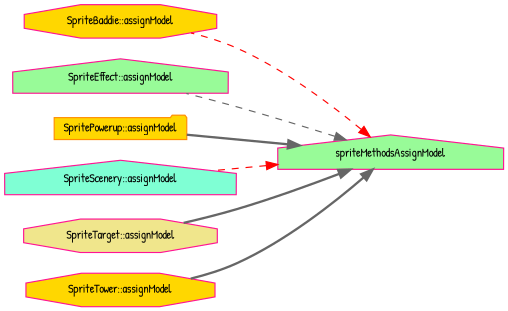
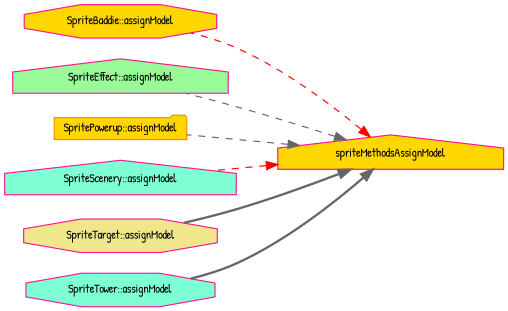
edge "SpritePowerup::assignModel" -> "spriteMethodsAssignModel": style bold -> dashed
node "spriteMethodsAssignModel": fillcolor palegreen -> gold
node "SpriteTower::assignModel": fillcolor gold -> aquamarine
